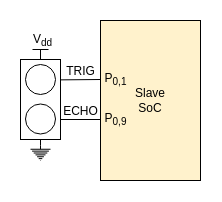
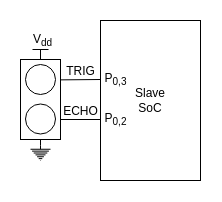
node "P0,1": label "P0,1" -> "P0,3"
node "Slave SoC": fillcolor #fff2cc -> #ffffff
node "P0,9": label "P0,9" -> "P0,2"
